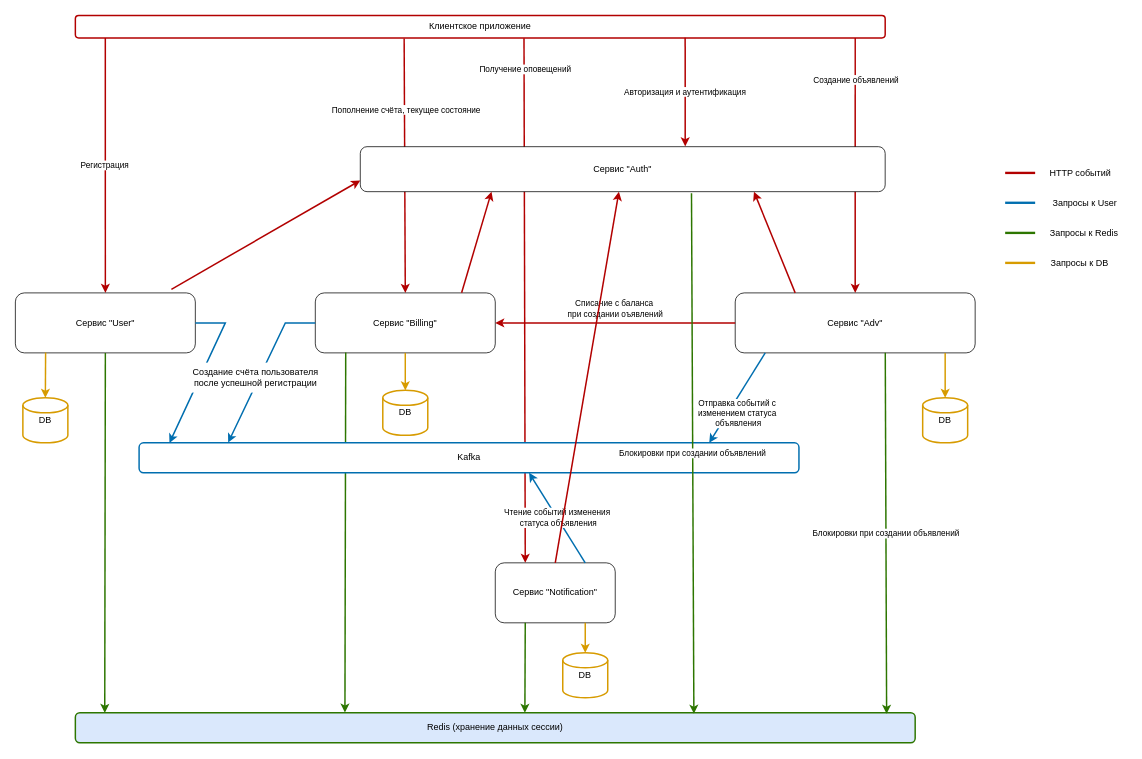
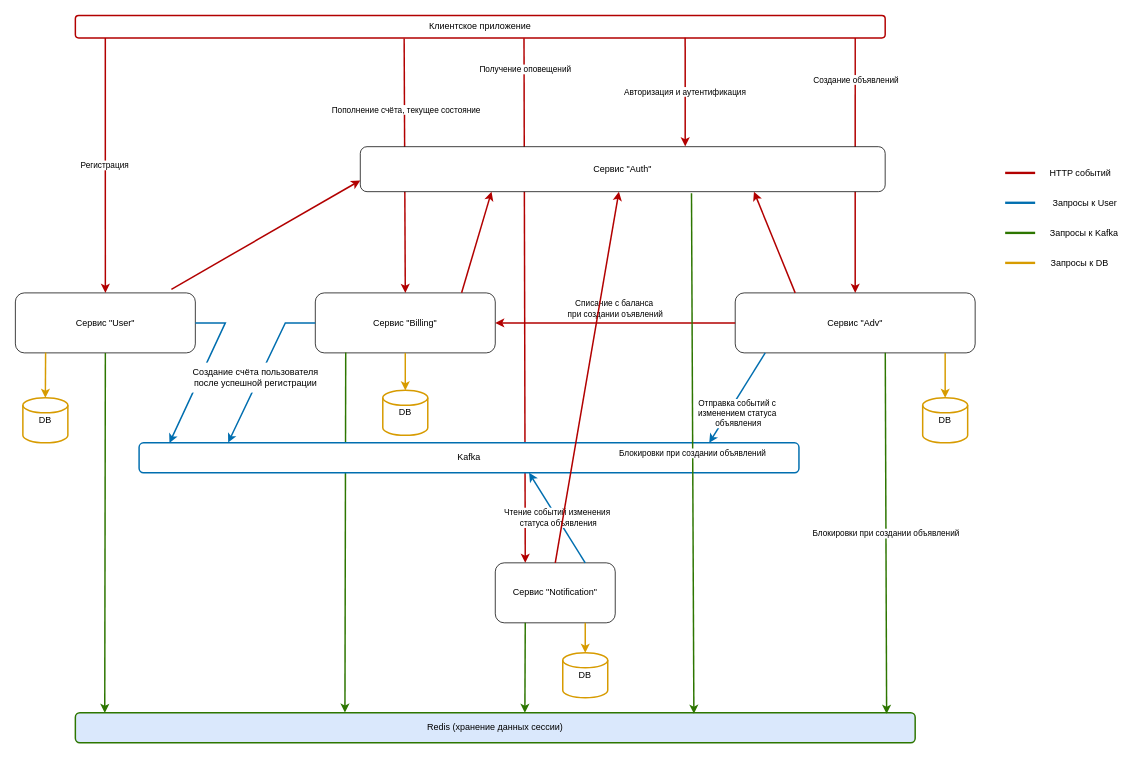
node "Запросы к Redis": label "Запросы к Redis" -> "Запросы к Kafka"
